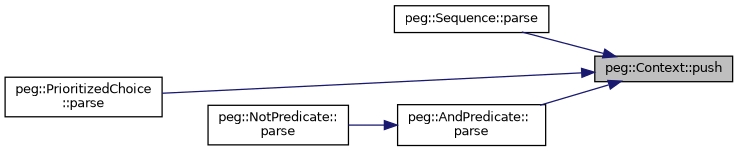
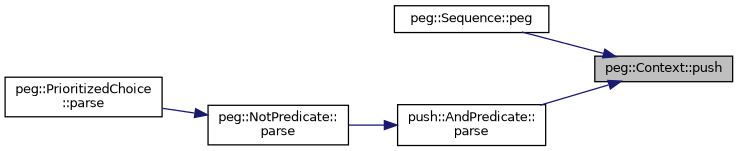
node "peg::Sequence::parse": label "peg::Sequence::parse" -> "peg::Sequence::peg"
edge "peg::PrioritizedChoice ::parse" -> "peg::Context::push": now "peg::PrioritizedChoice ::parse" -> "peg::NotPredicate:: parse"
node "peg::AndPredicate:: parse": label "peg::AndPredicate:: parse" -> "push::AndPredicate:: parse"
